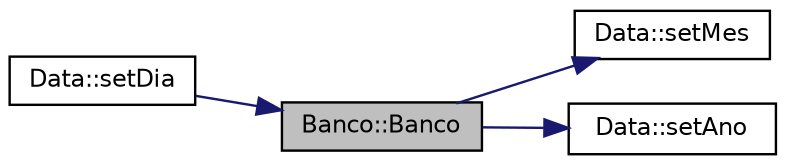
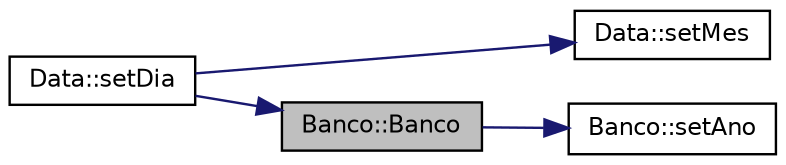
edge "Banco::Banco" -> "Data::setMes": now "Data::setDia" -> "Data::setMes"
node "Data::setAno": label "Data::setAno" -> "Banco::setAno"
